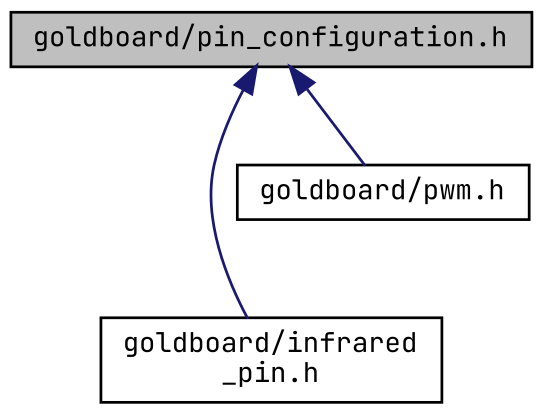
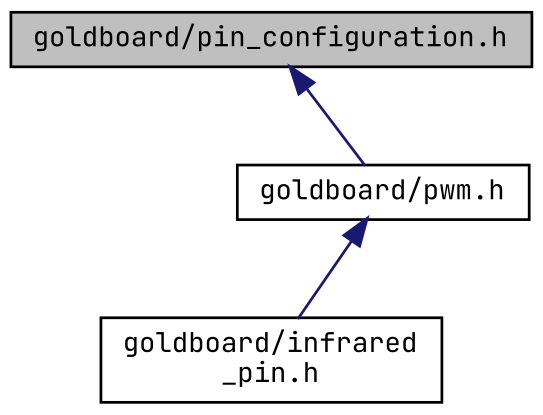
edge "goldboard/infrared _pin.h" -> "goldboard/pin_configuration.h": now "goldboard/infrared _pin.h" -> "goldboard/pwm.h"
